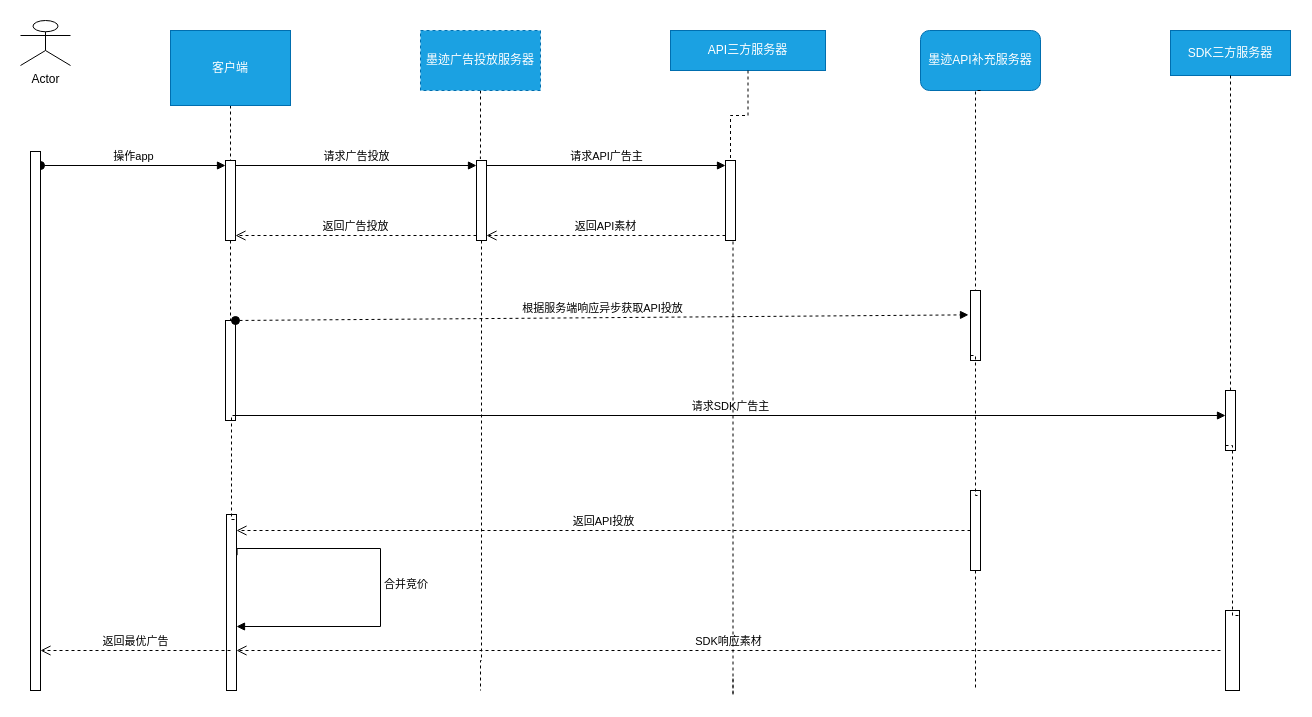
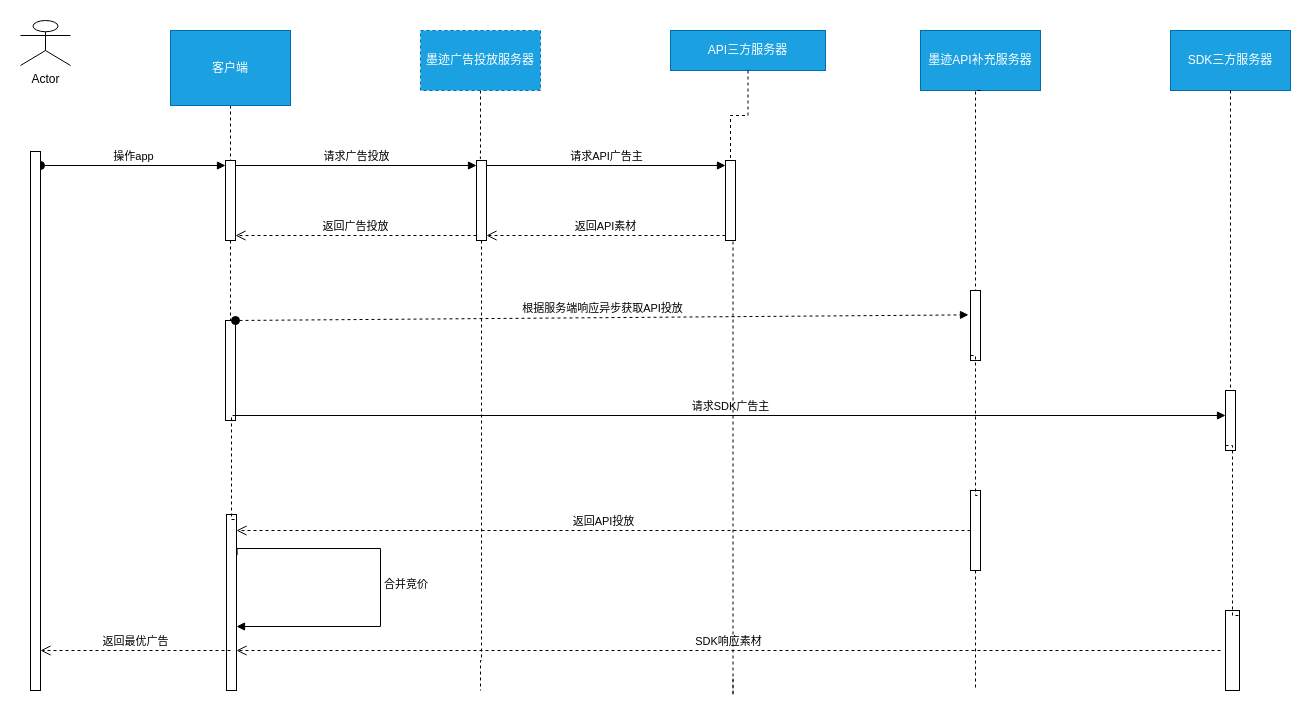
node "SDK三方服务器": size 120x45 -> 120x60
node "墨迹API补充服务器": shape rounded rectangle -> rectangle
